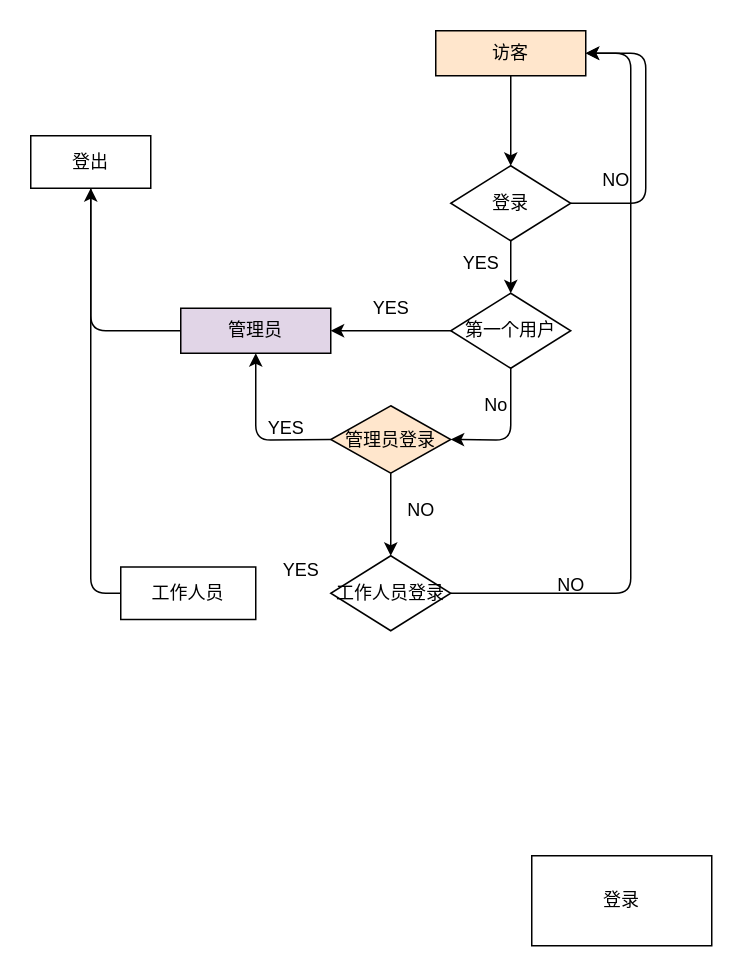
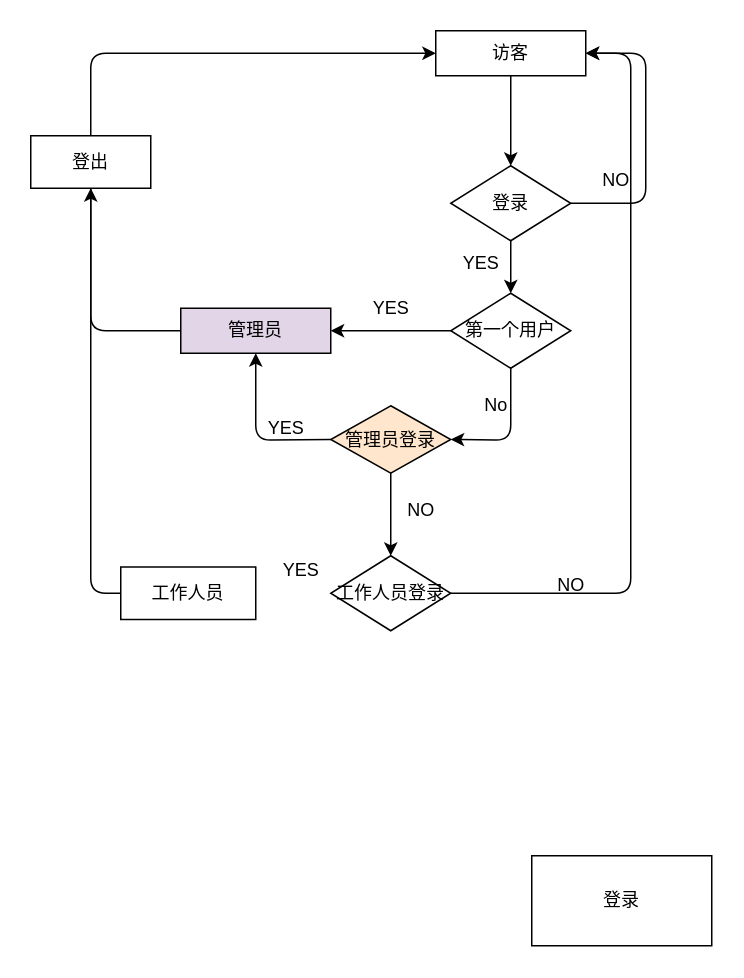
edge "登出" -> "访客": added
node "访客": fillcolor #ffe6cc -> #ffffff
